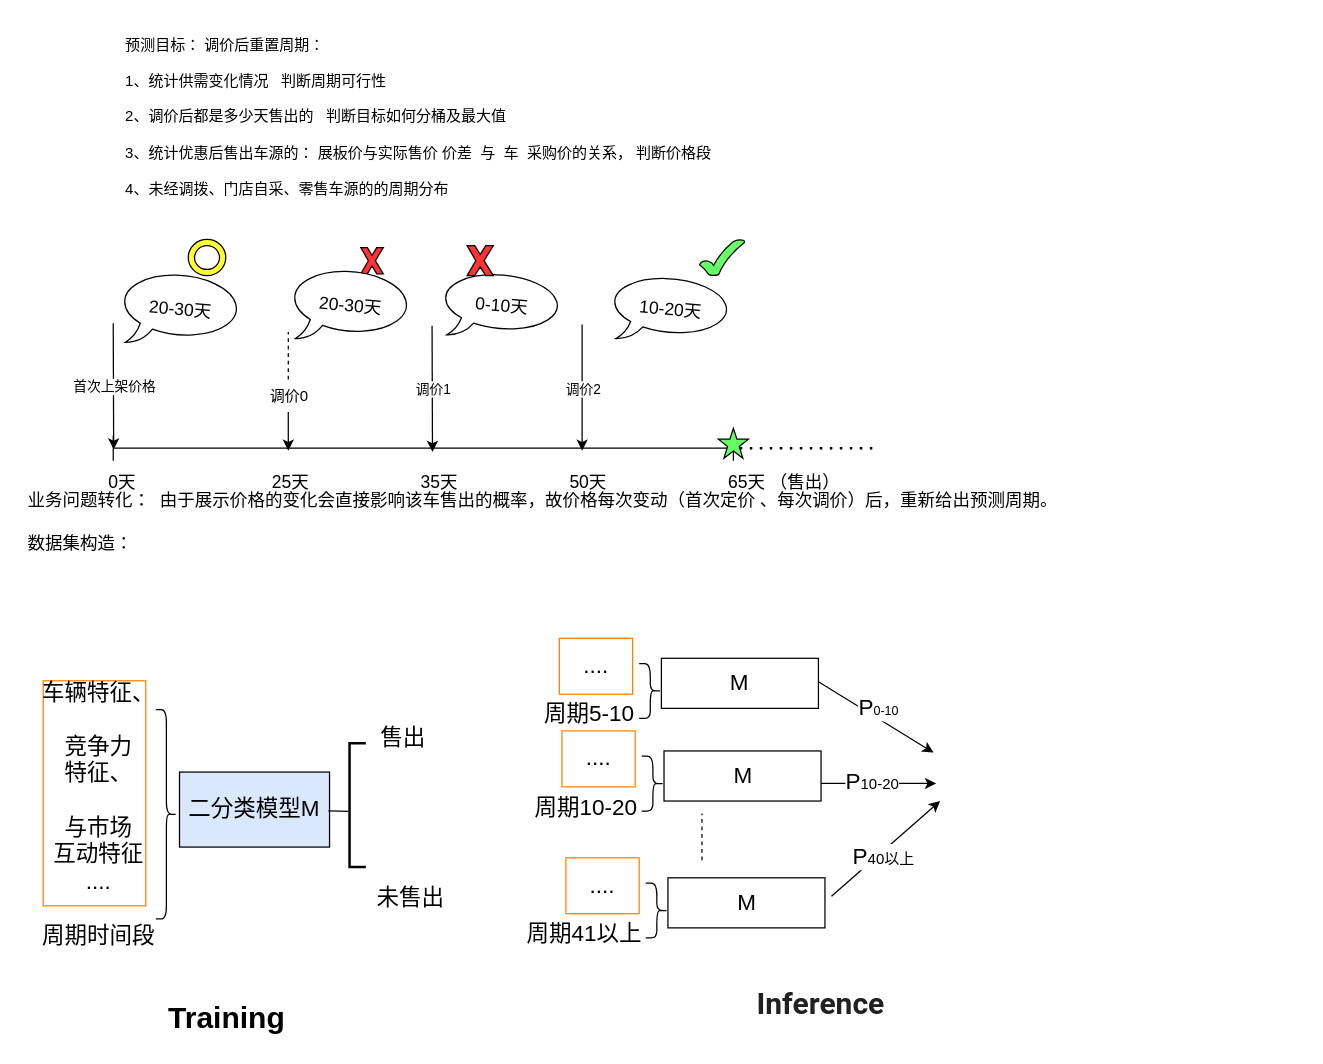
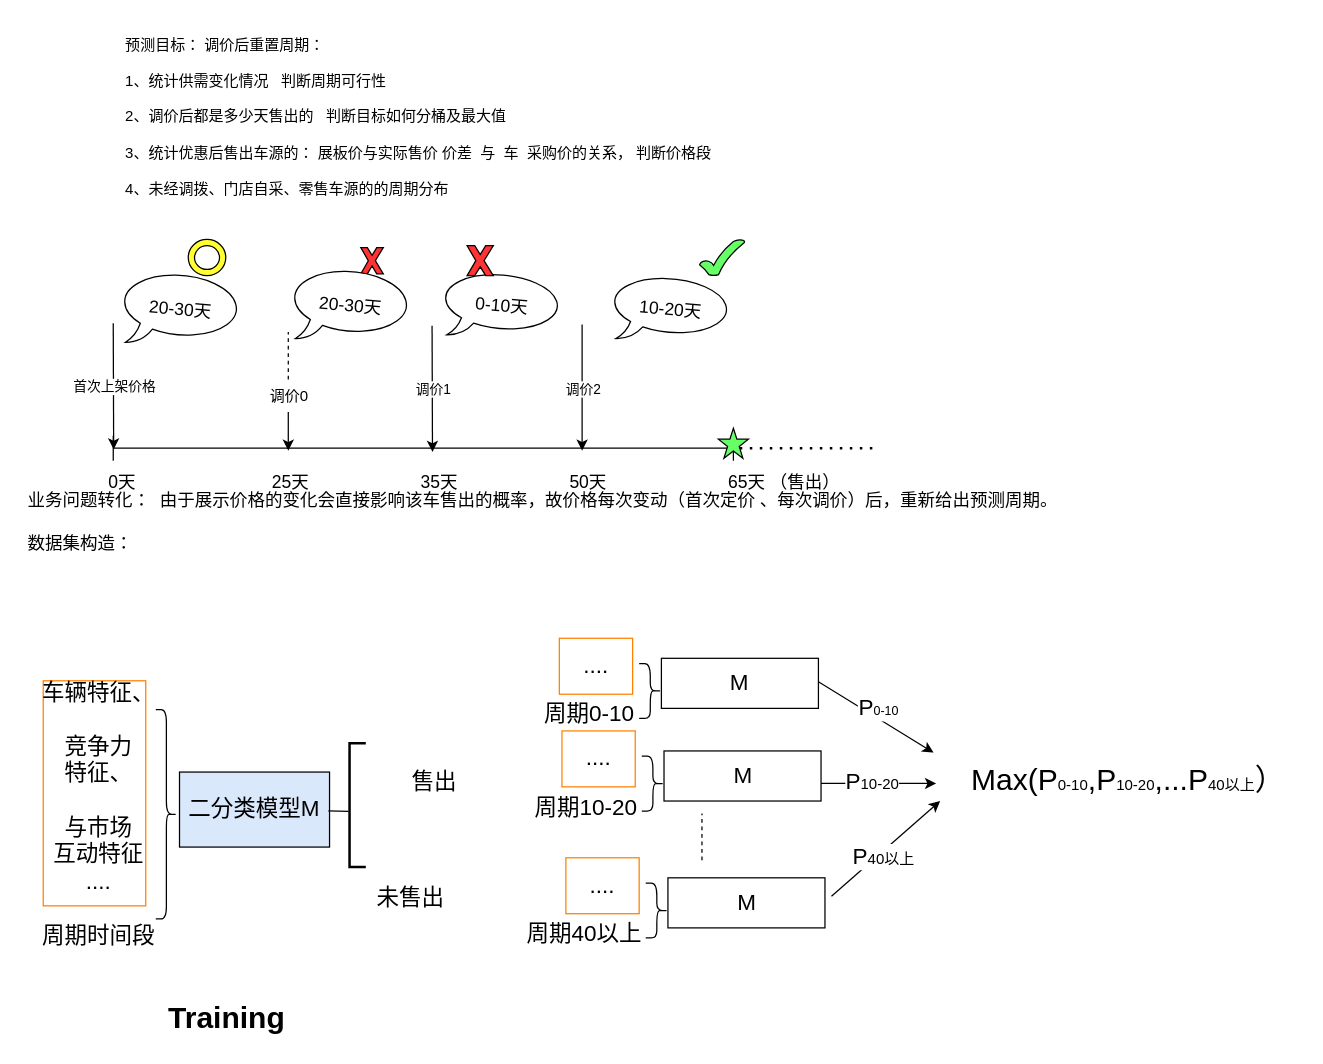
node "周期5-10": label "周期5-10" -> "周期0-10"
node "售出": moved (403, 738) -> (434, 782)
node "Max(P0-10,P10-20,...P40以上）": added
node "周期41以上": label "周期41以上" -> "周期40以上"
node "Inference": removed
